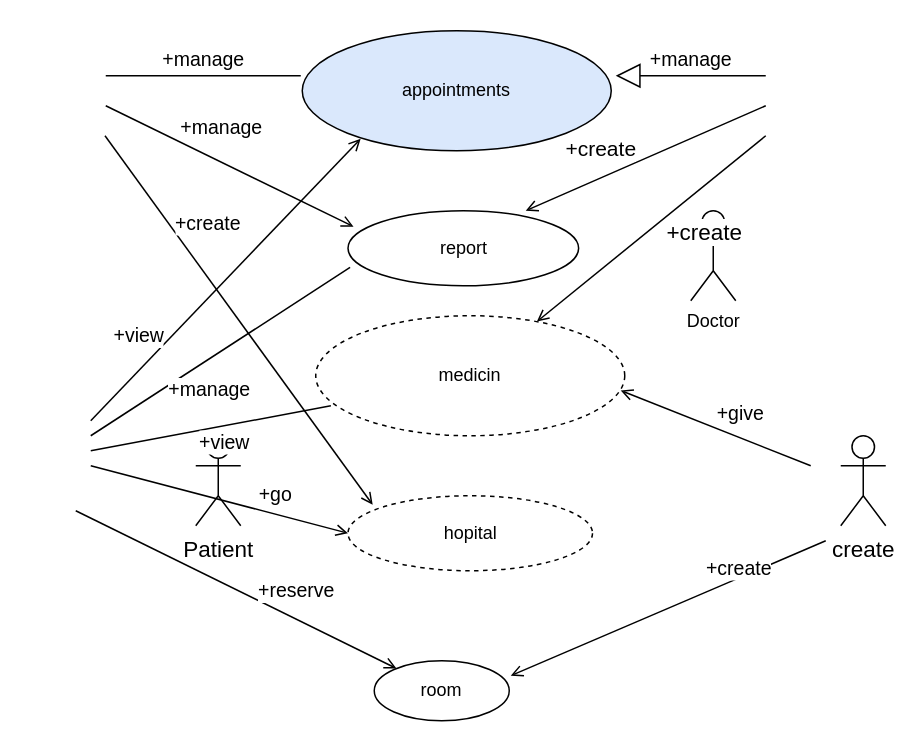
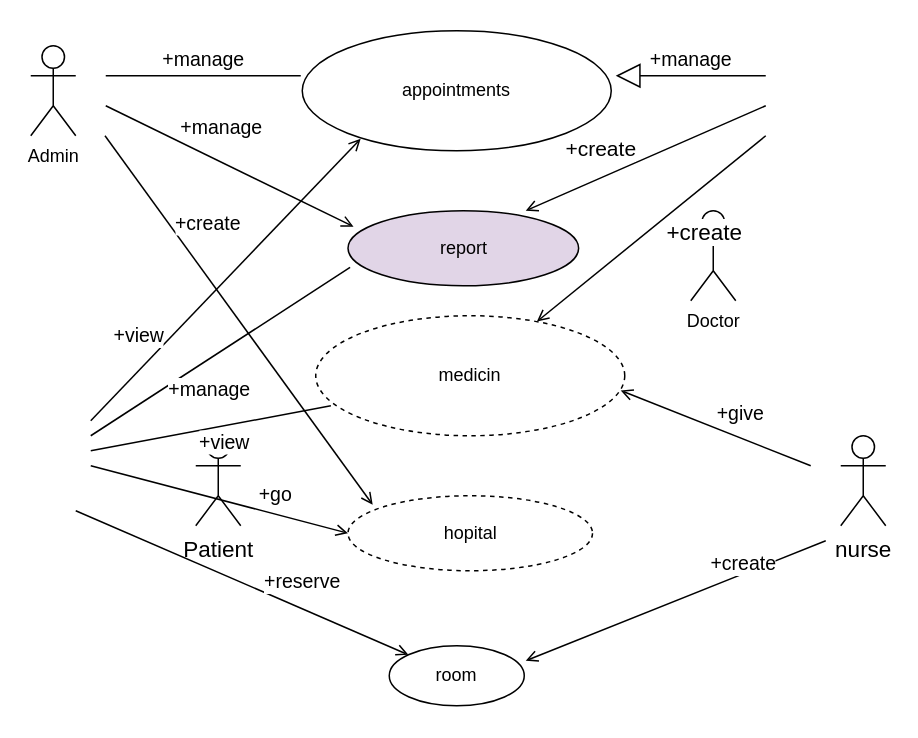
node "Admin": added
node "appointments": fillcolor #dae8fc -> #ffffff
node "report": fillcolor #ffffff -> #e1d5e7
node "create": label "create" -> "nurse"
node "room": moved (442, 691) -> (457, 676)
